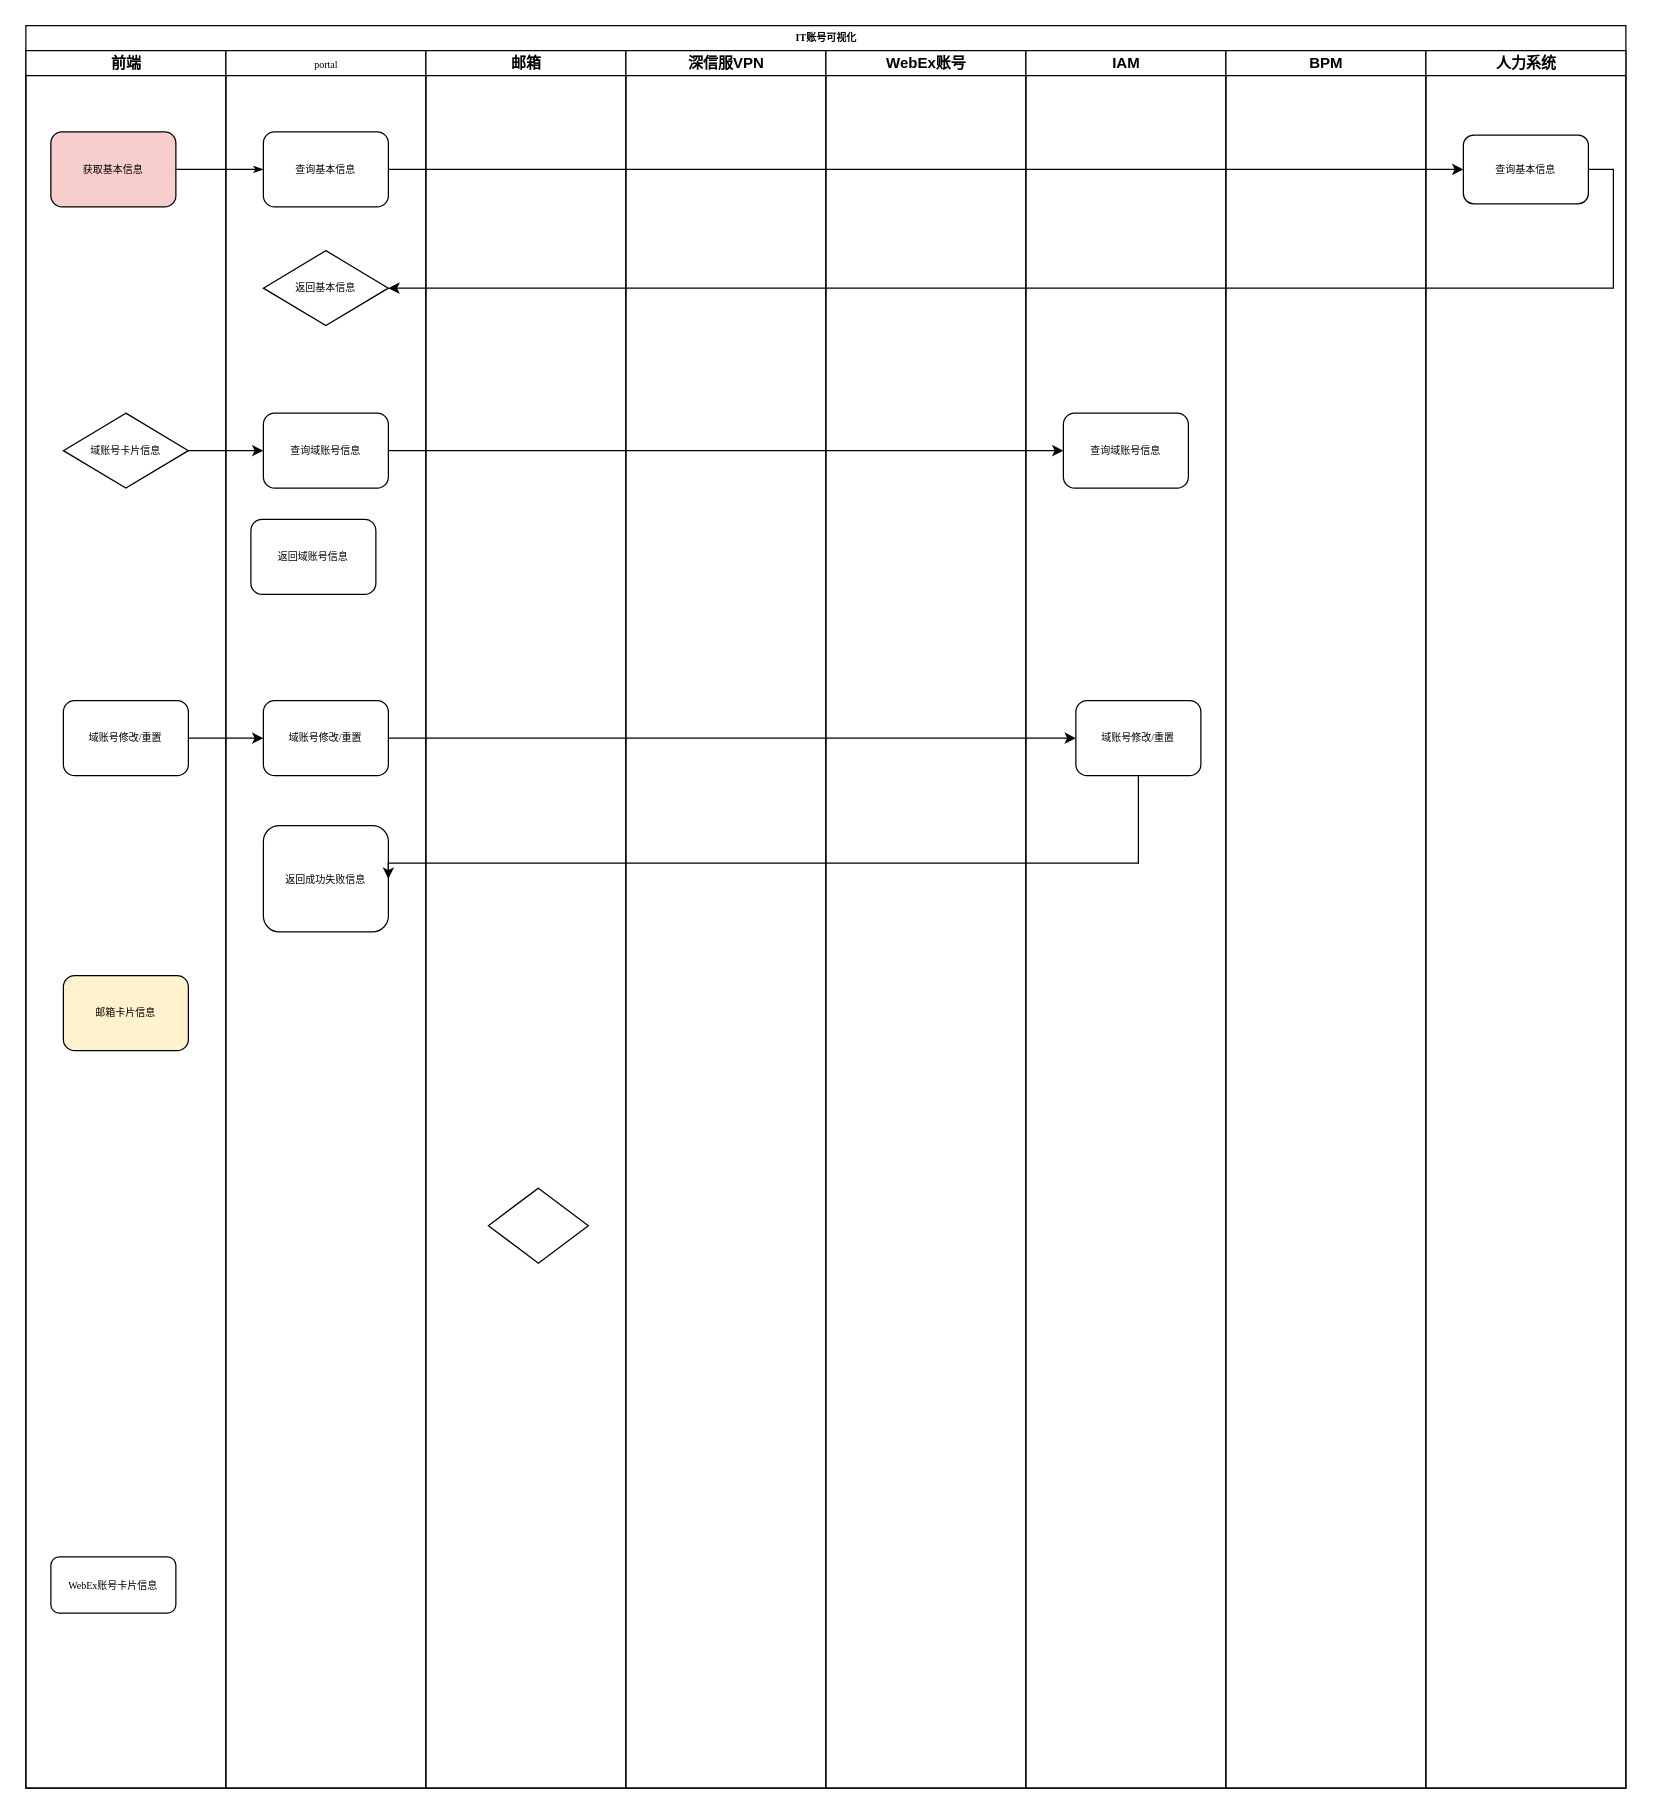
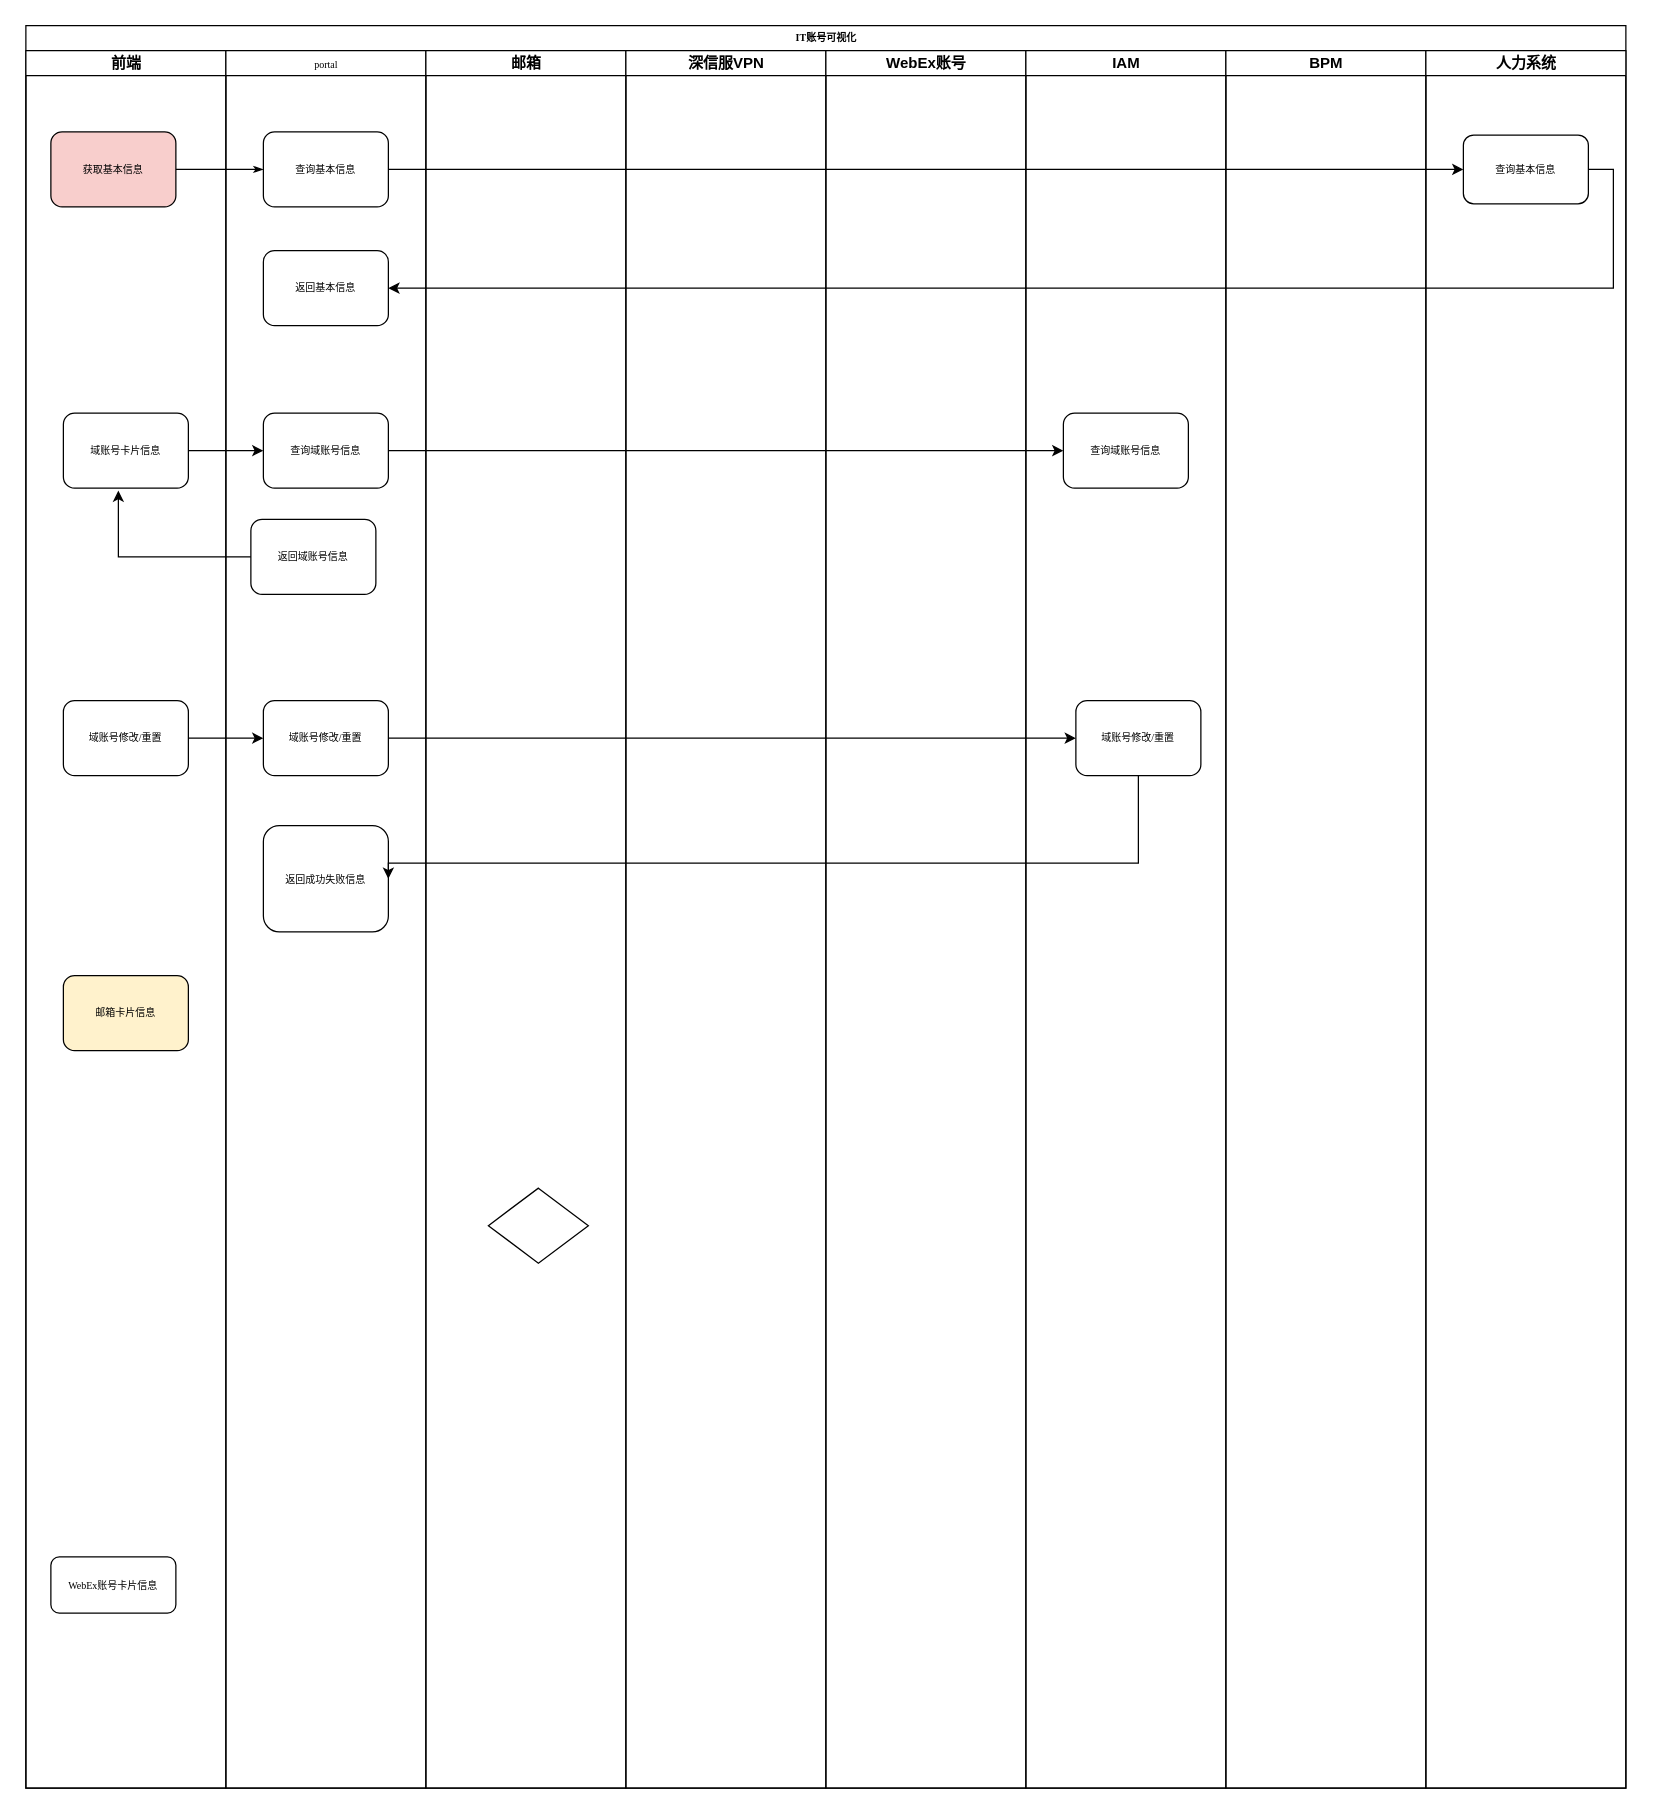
node "返回基本信息": shape diamond -> rounded rectangle
node "域账号卡片信息": shape diamond -> rounded rectangle
edge "返回域账号信息" -> "域账号卡片信息": added
